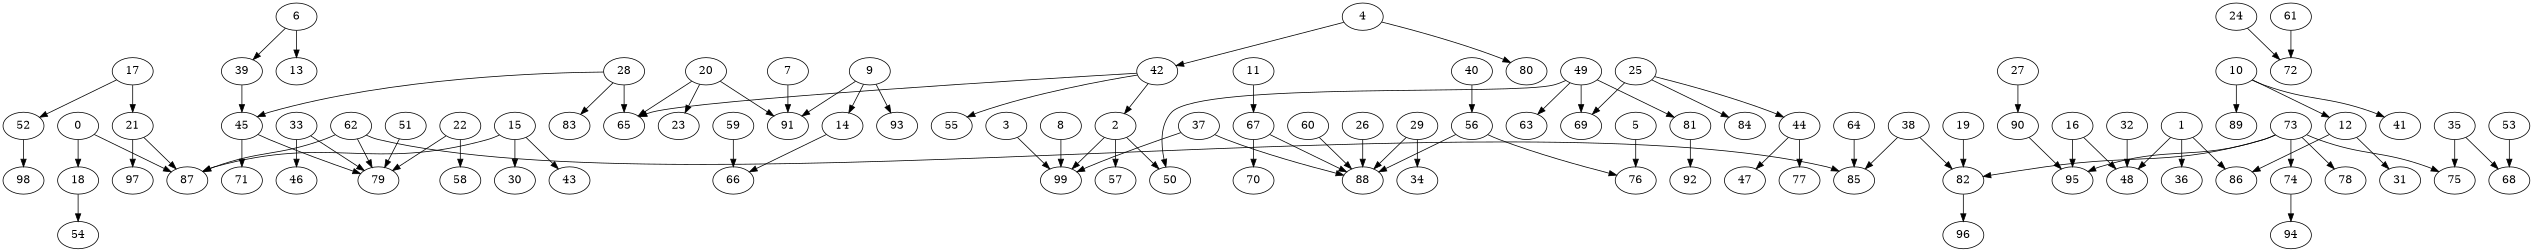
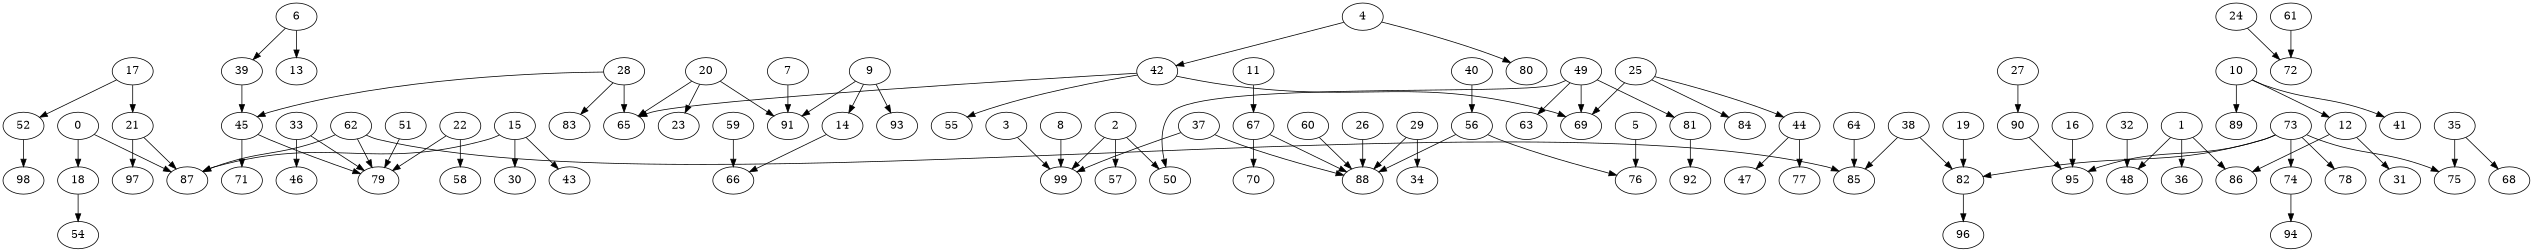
edge "42" -> "2": now "42" -> "69"
node "53": removed
edge "16" -> "48": removed
